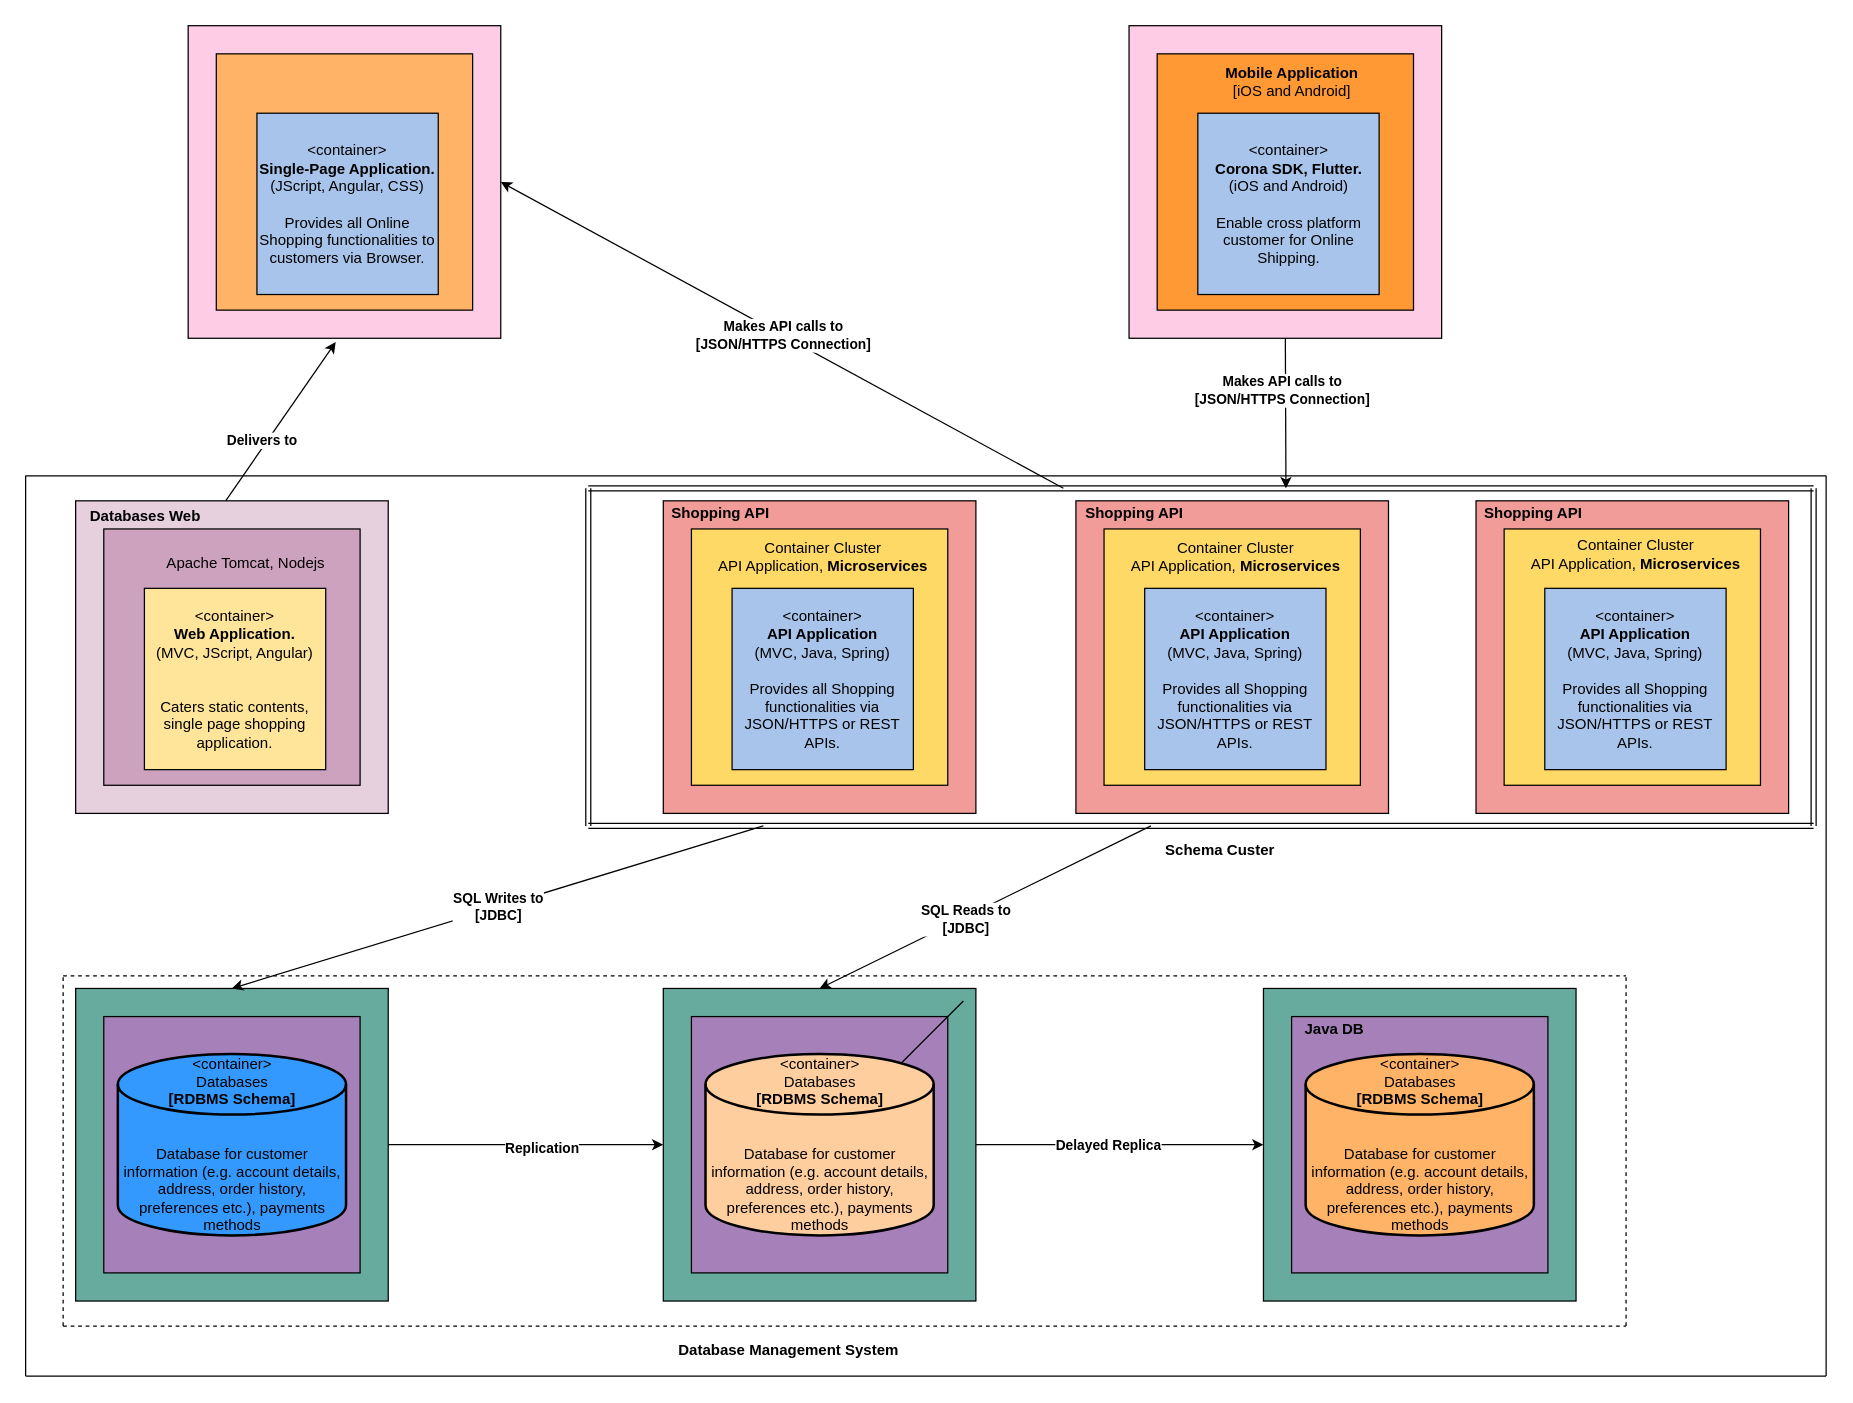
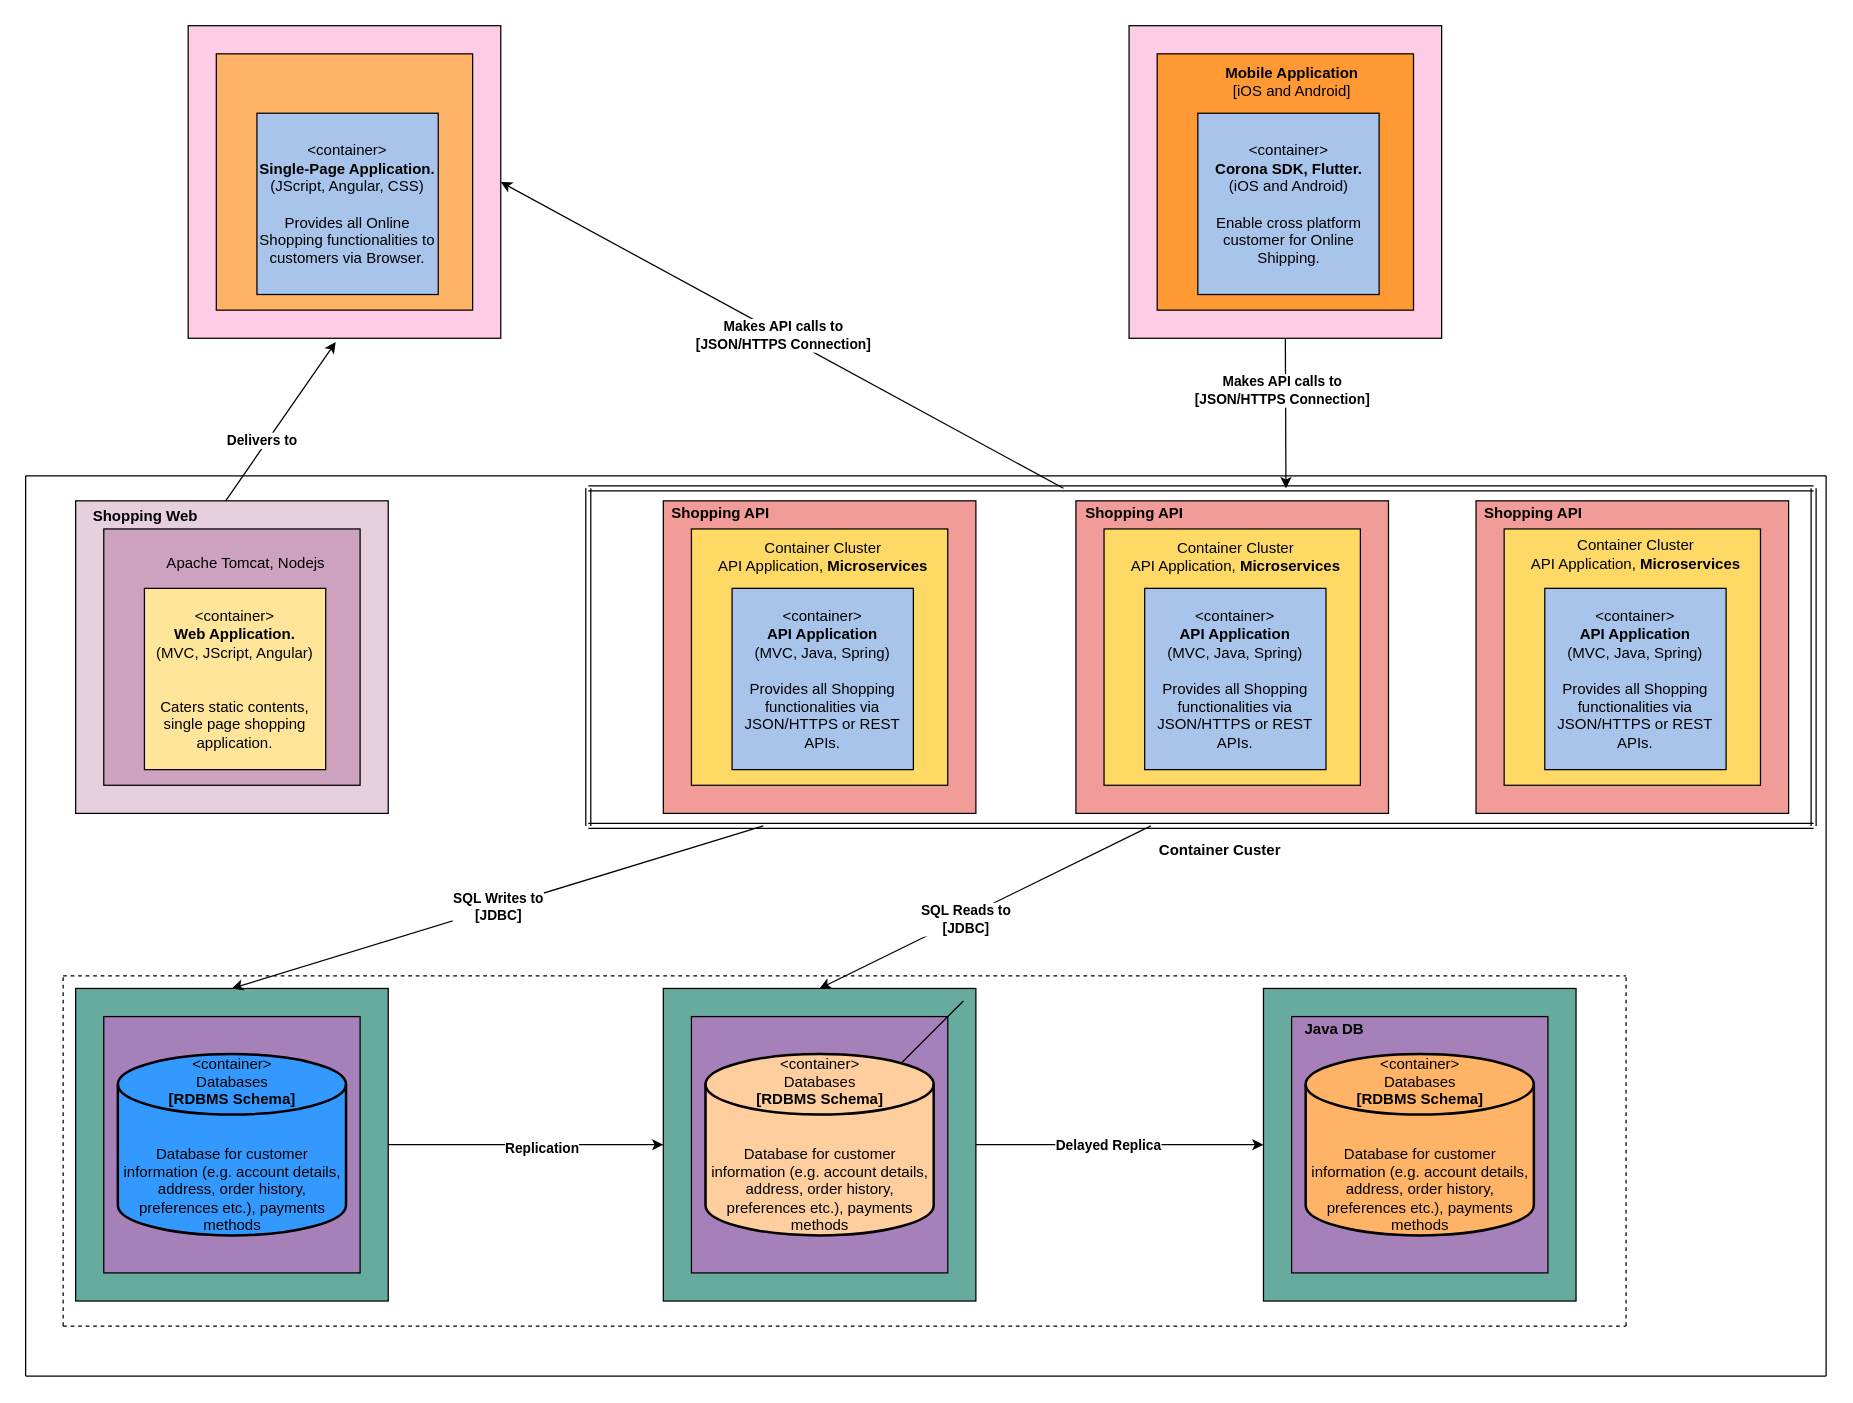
node "Databases Web": label "Databases Web" -> "Shopping Web"
node "Schema Custer": label "Schema Custer" -> "Container Custer"
node "Database Management System": removed
